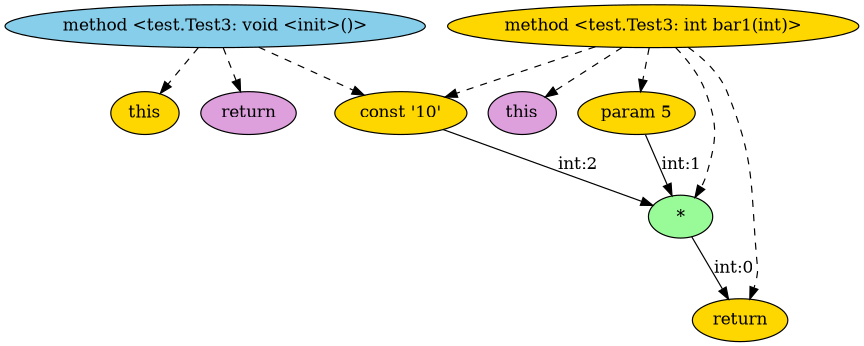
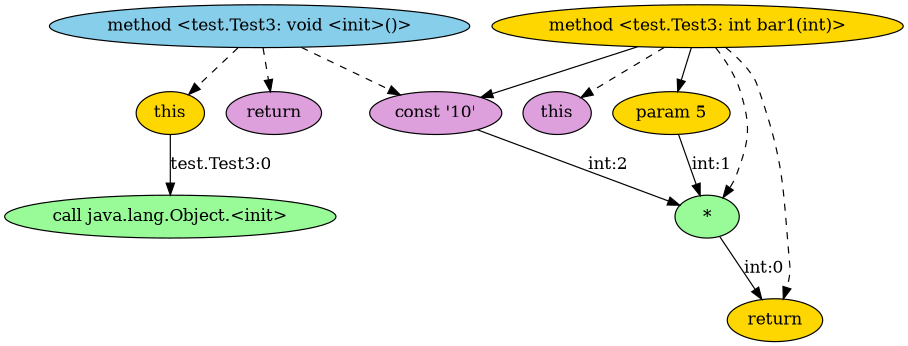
edge "method <test.Test3: int bar1(int)>" -> "param 5": style dashed -> solid
edge "method <test.Test3: int bar1(int)>" -> "const '10'": style dashed -> solid
node "const '10'": fillcolor gold -> plum
node "call java.lang.Object.<init>": added
